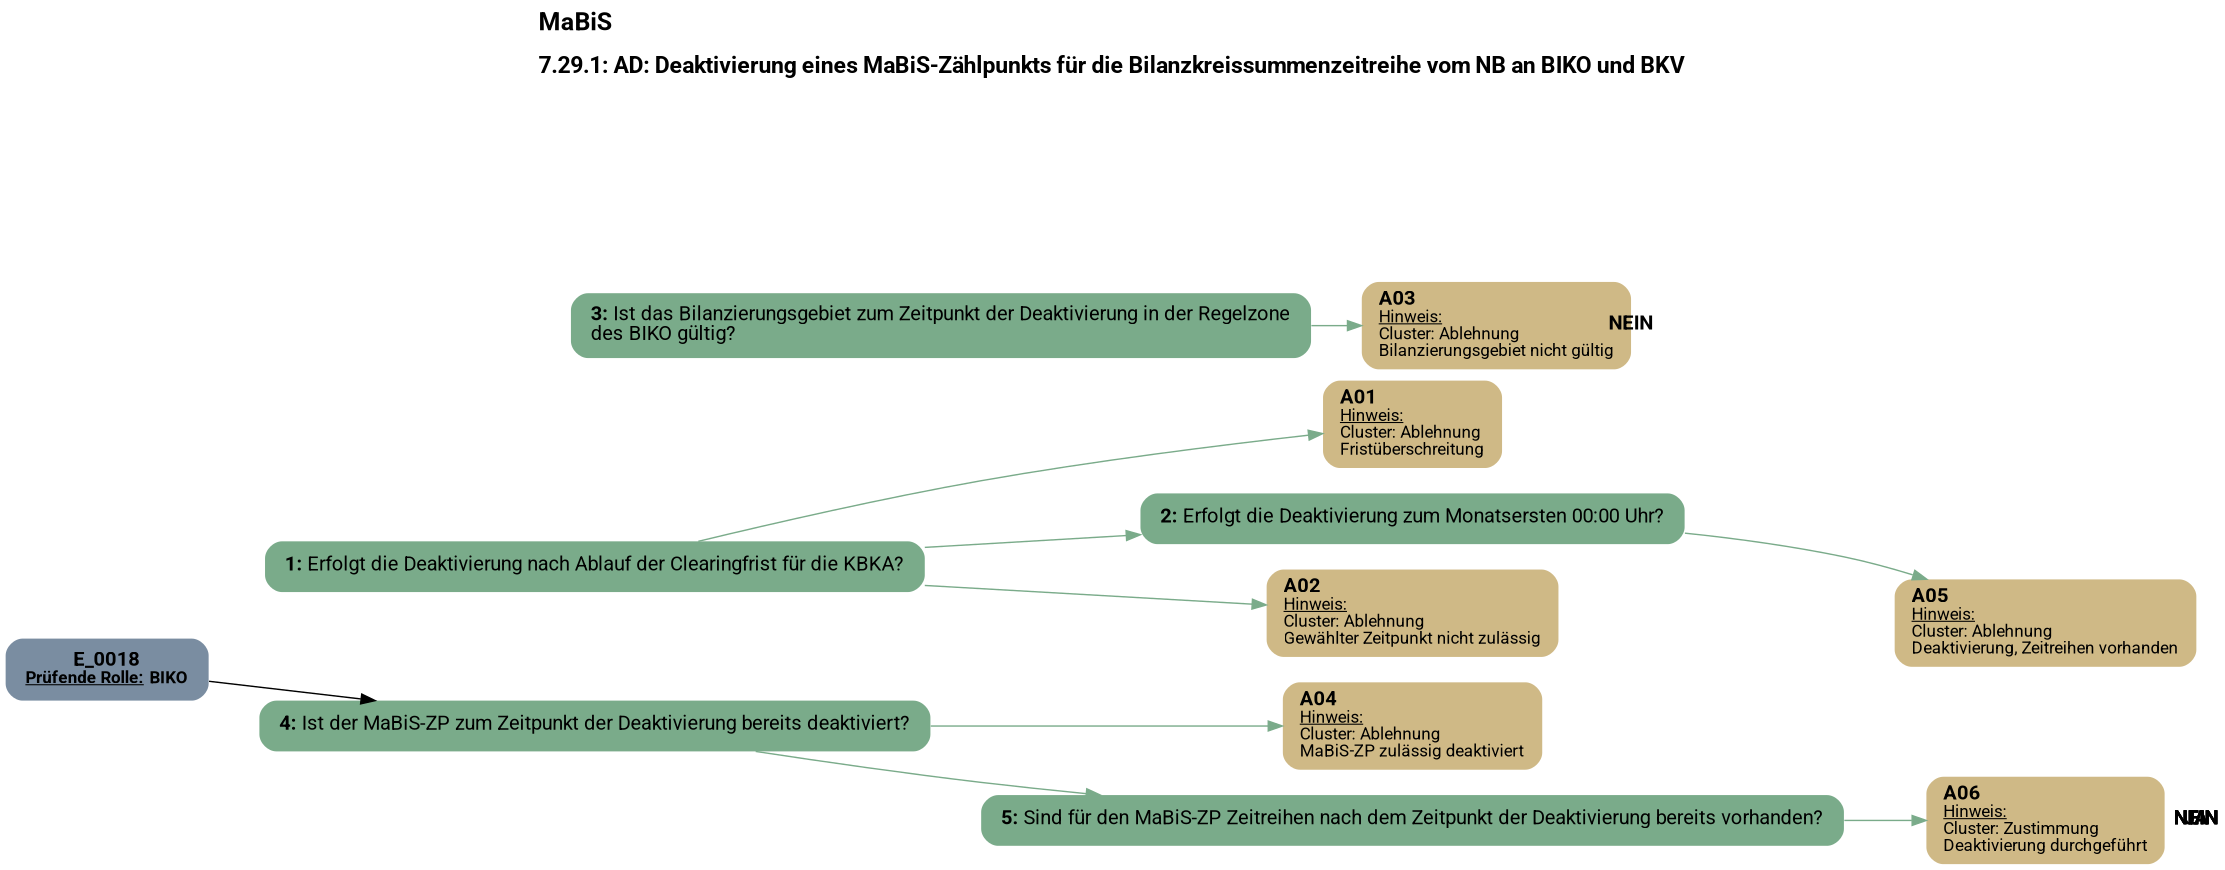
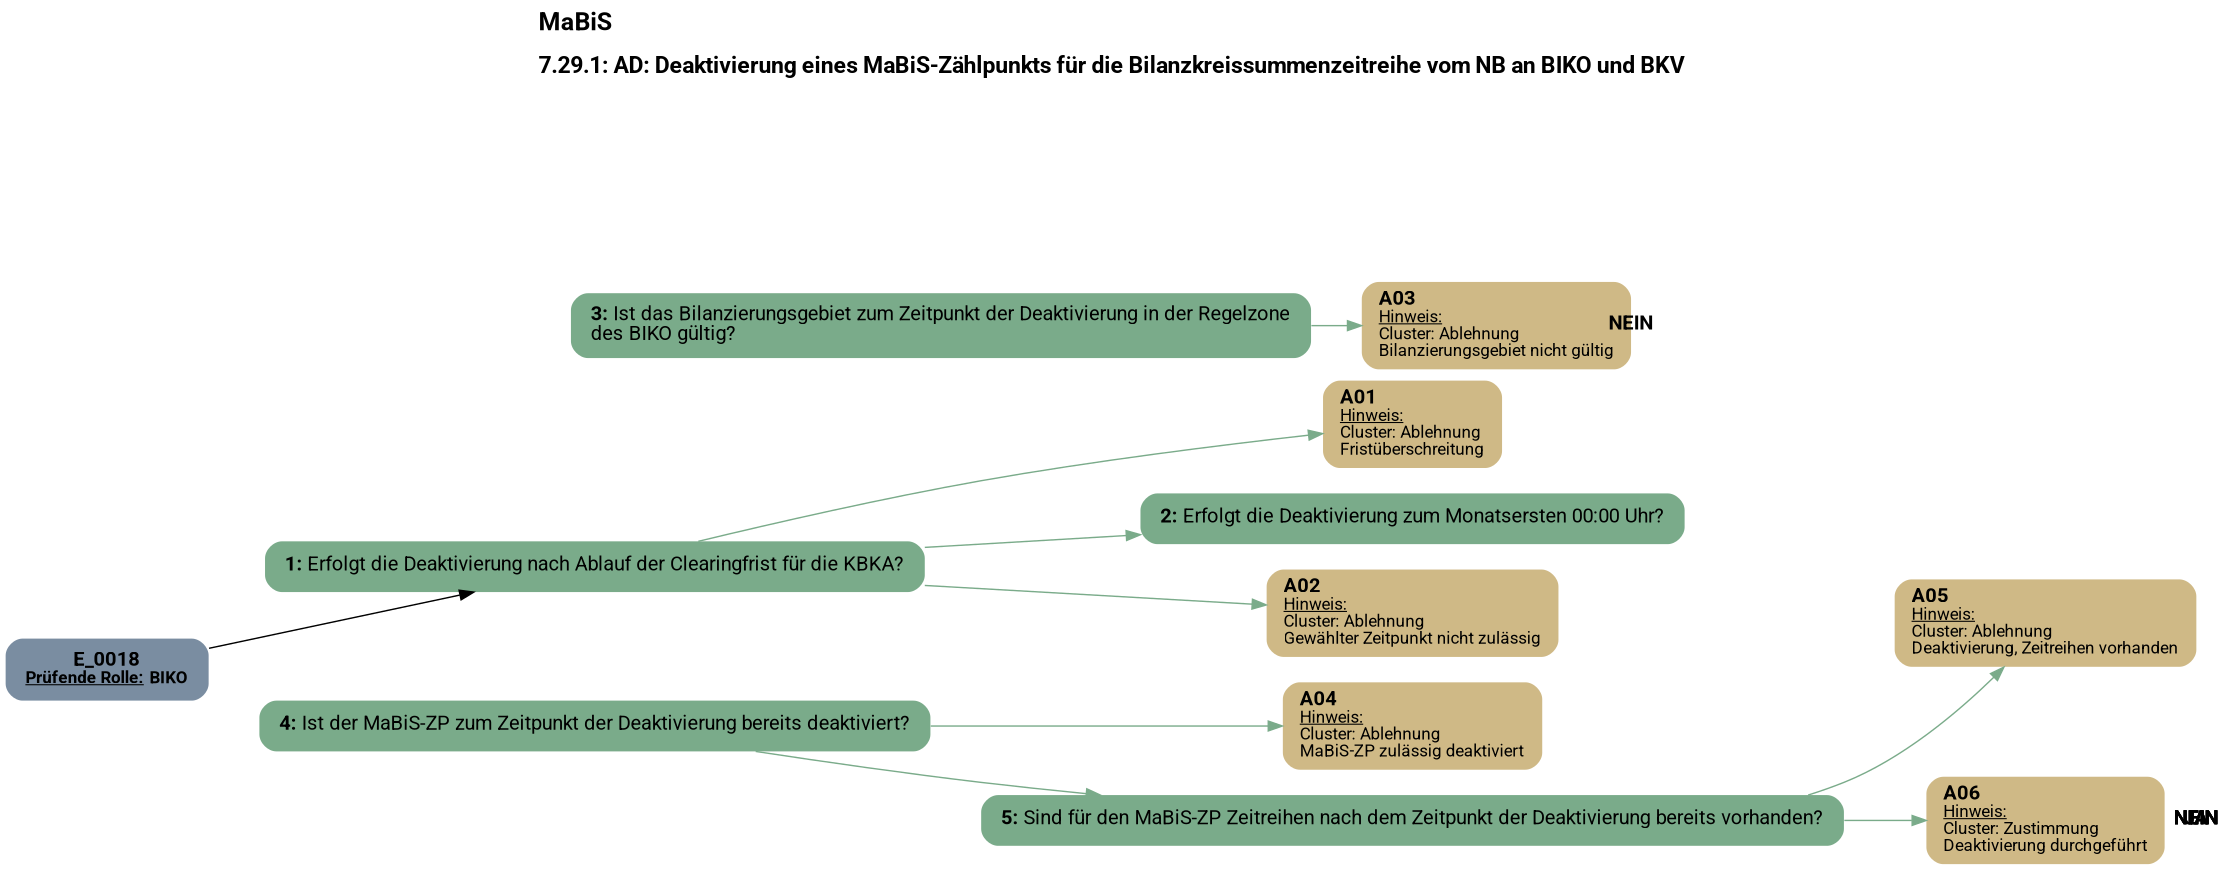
edge "2:" -> "A05": now "5:" -> "A05"
edge "E_0018" -> "4:": now "E_0018" -> "1:"
